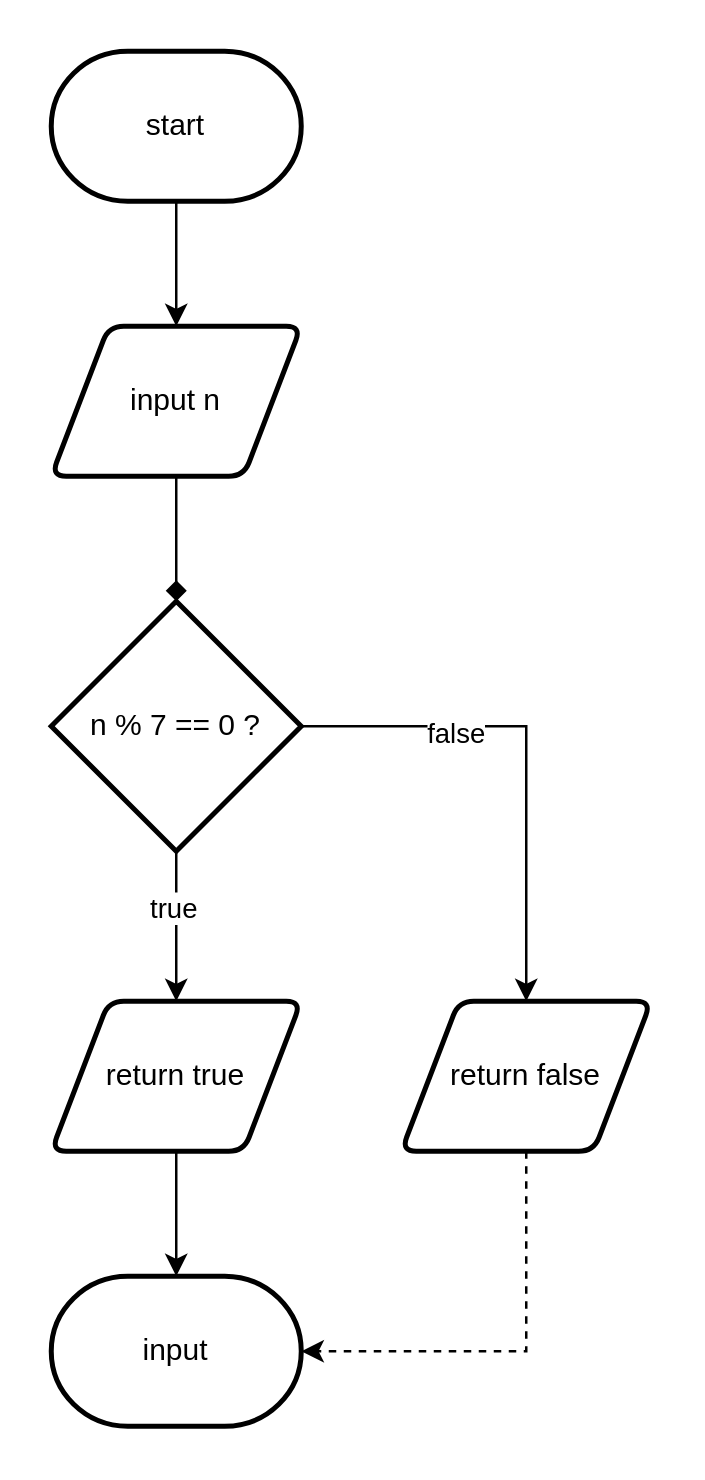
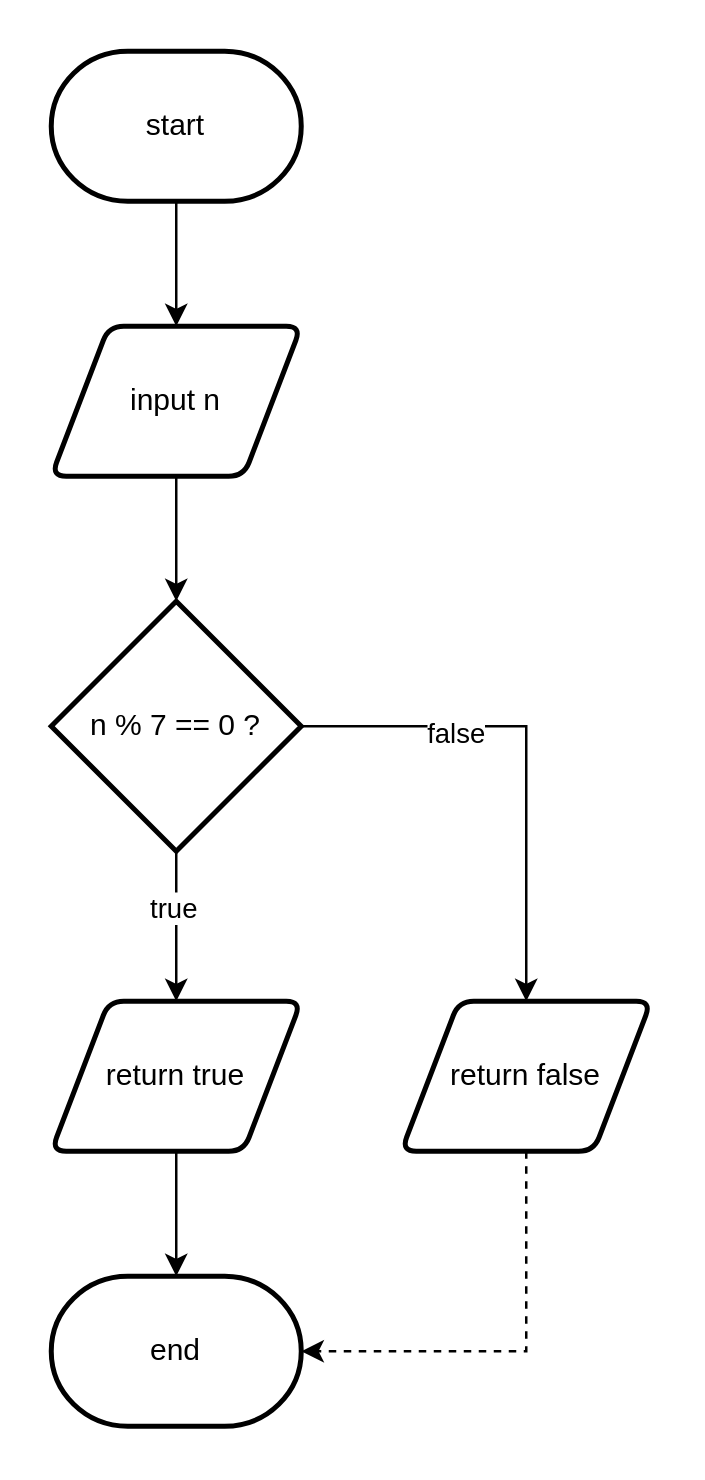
edge "input n" -> "n % 7 == 0 ?": arrowhead diamond -> classic
node "input": label "input" -> "end"
